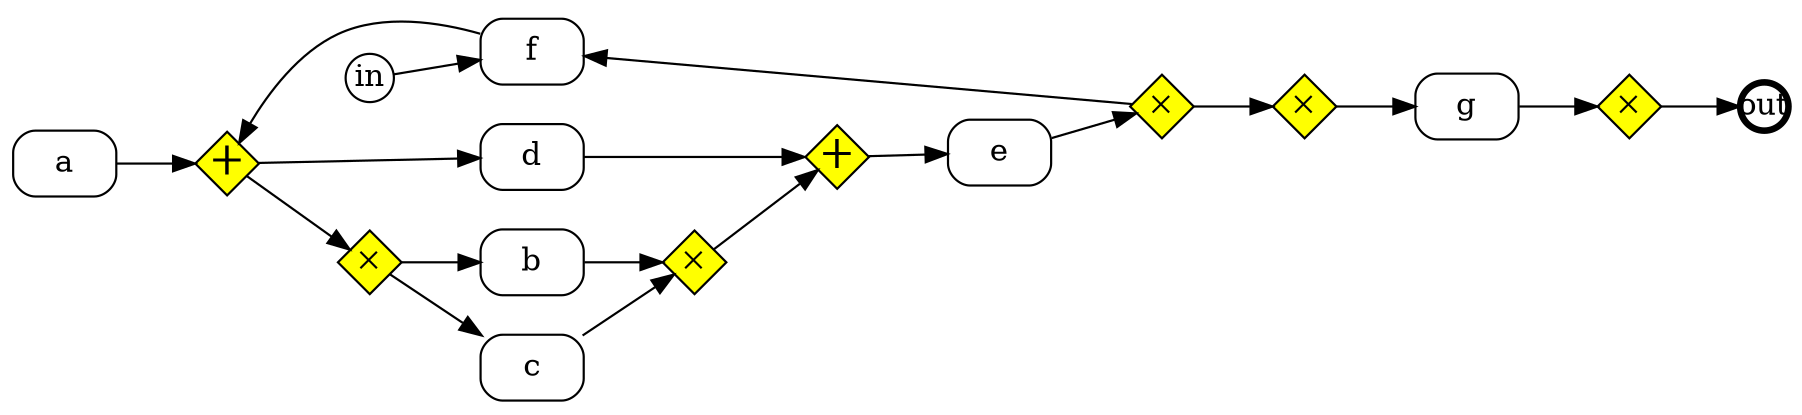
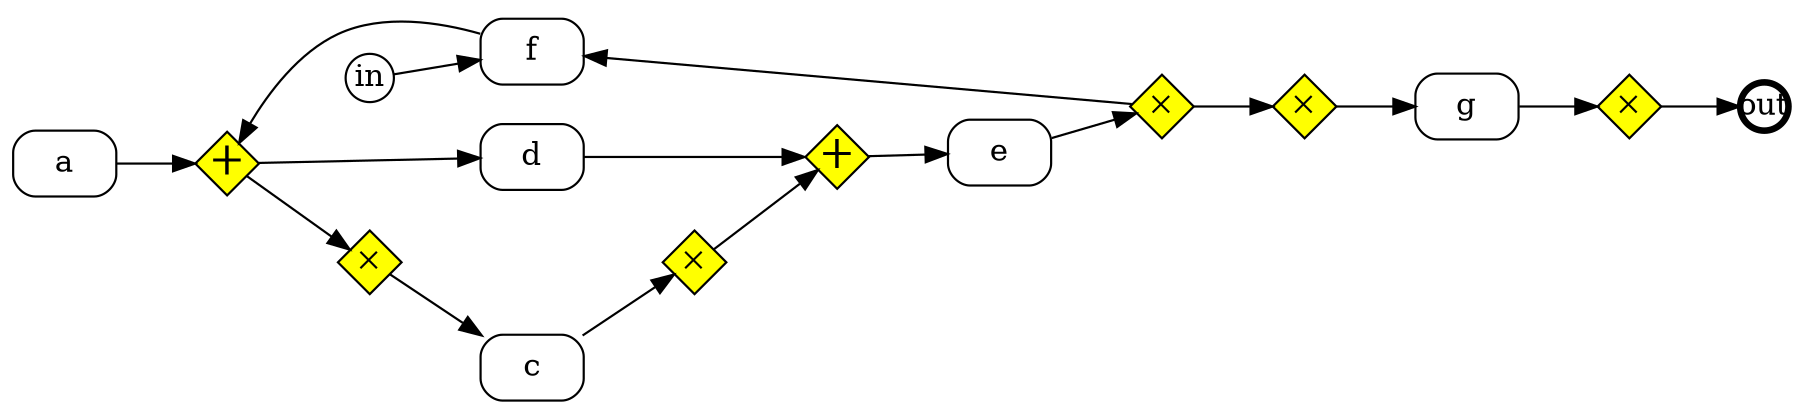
node "b": removed
